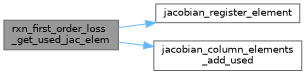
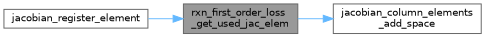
edge "rxn_first_order_loss _get_used_jac_elem" -> "jacobian_register_element": reversed
node "jacobian_column_elements _add_used": label "jacobian_column_elements _add_used" -> "jacobian_column_elements _add_space"
